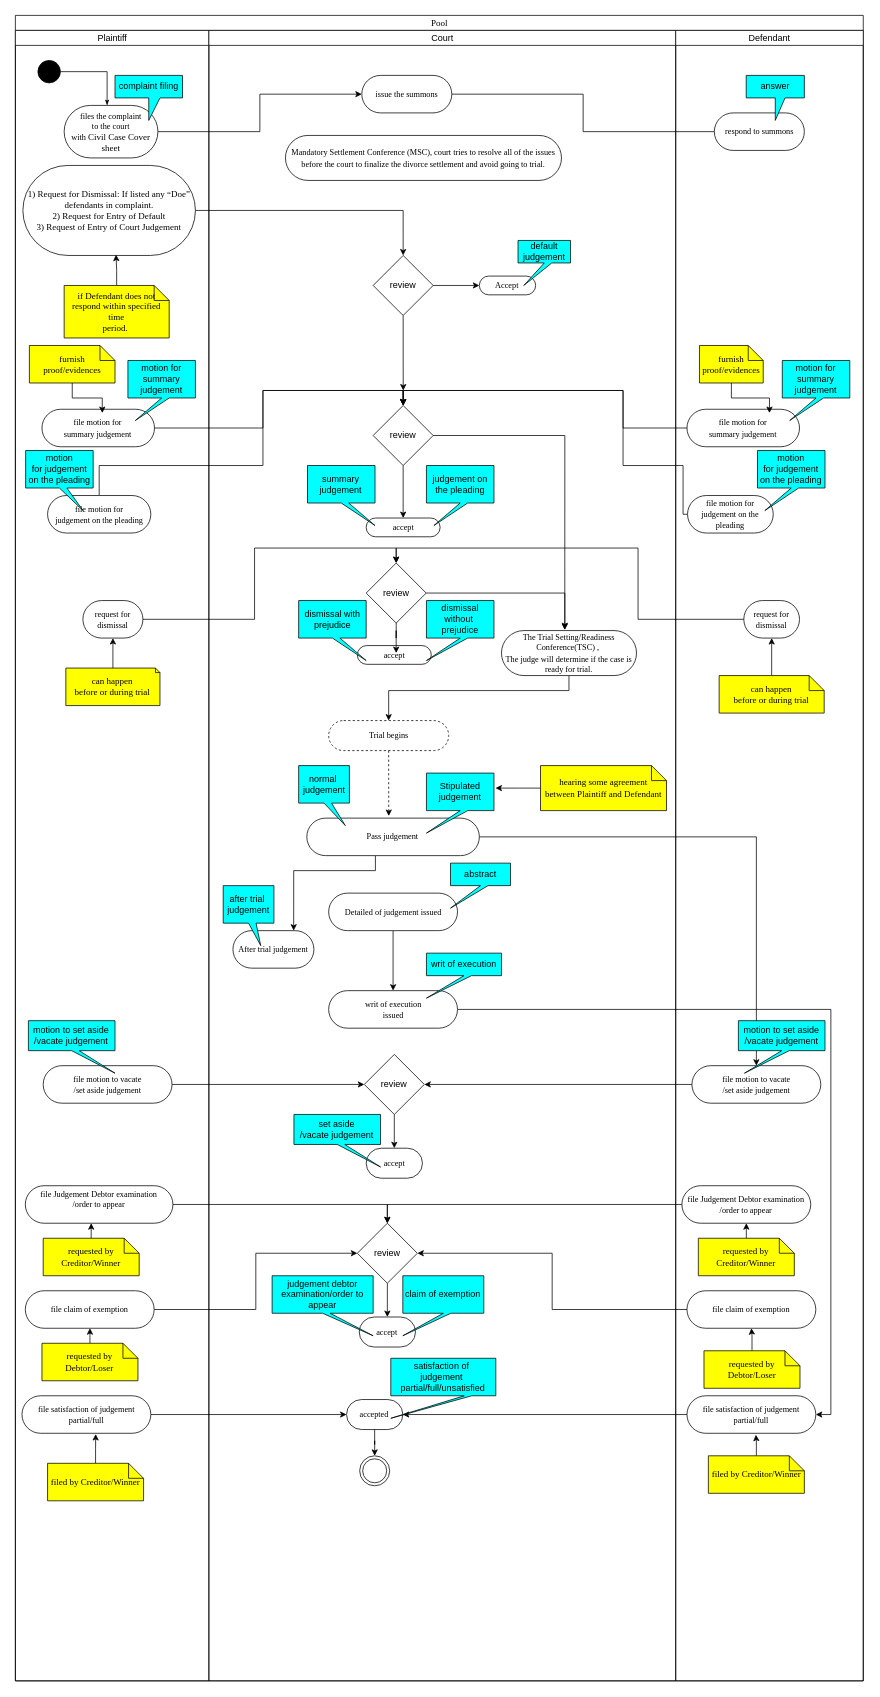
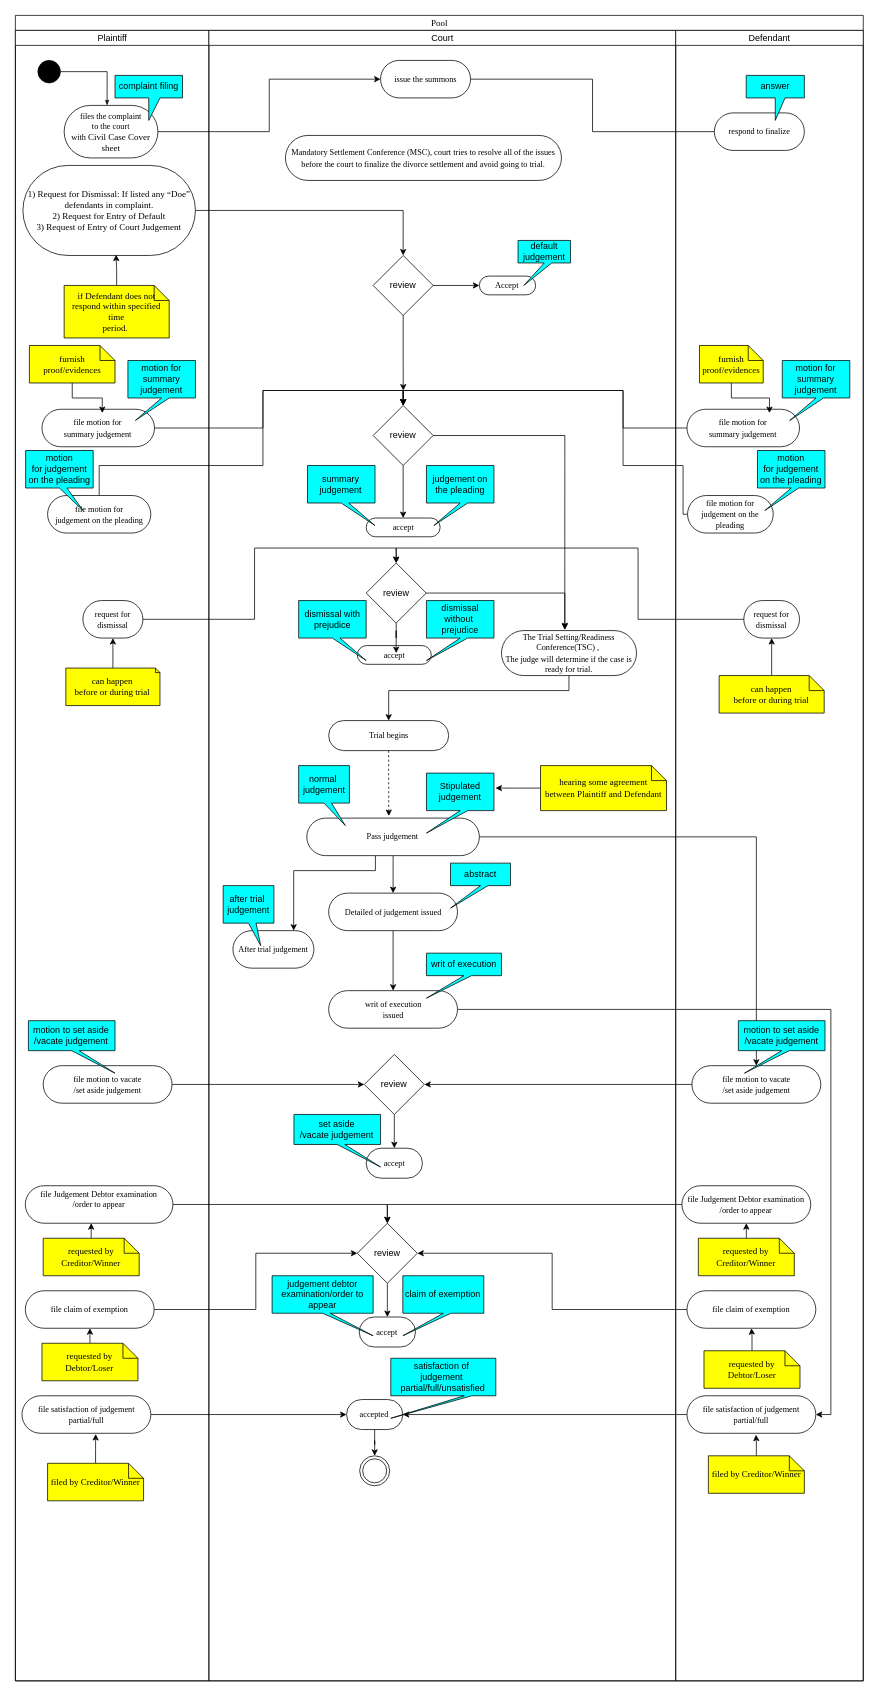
node "issue the summons": moved (407, 94) -> (425, 79)
node "respond to summons": label "respond to summons" -> "respond to finalize"
node "Trial begins": style dashed -> solid
edge "Pass judgement" -> "Detailed of judgement issued": added
